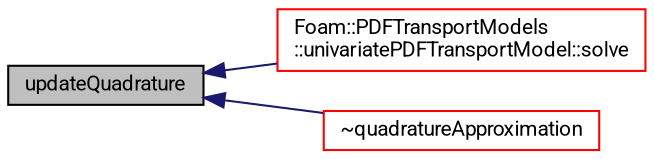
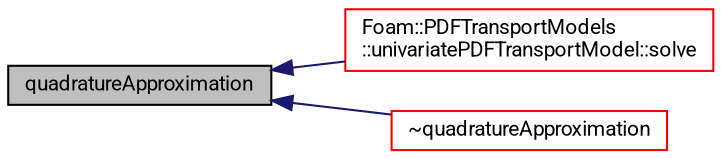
node "updateQuadrature": label "updateQuadrature" -> "quadratureApproximation"
